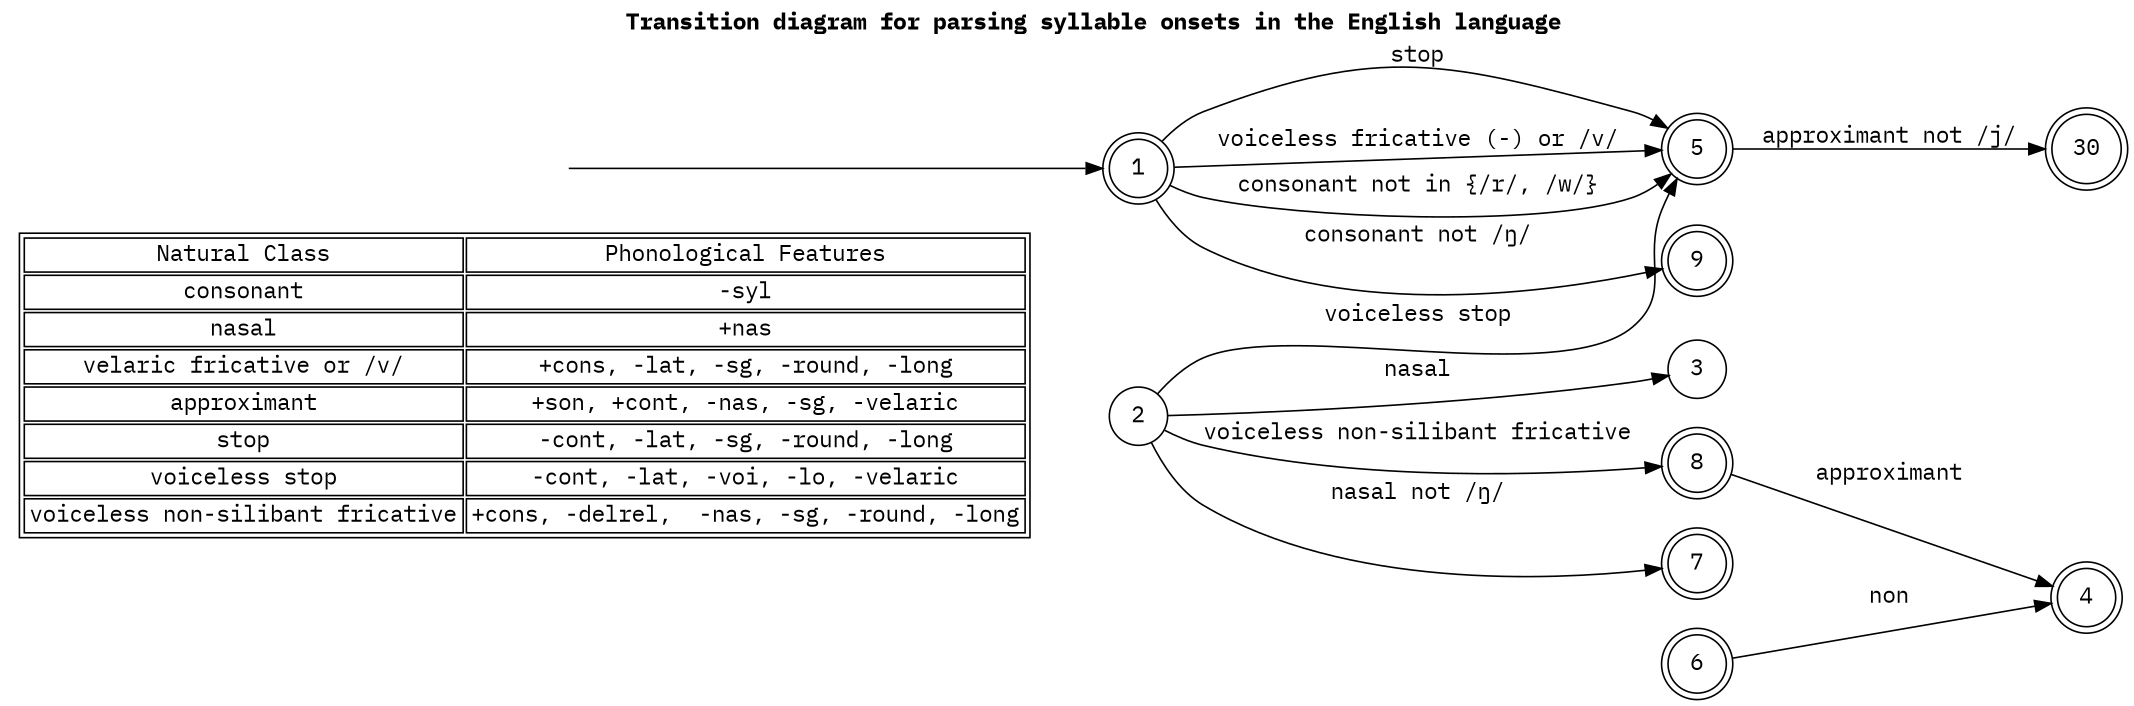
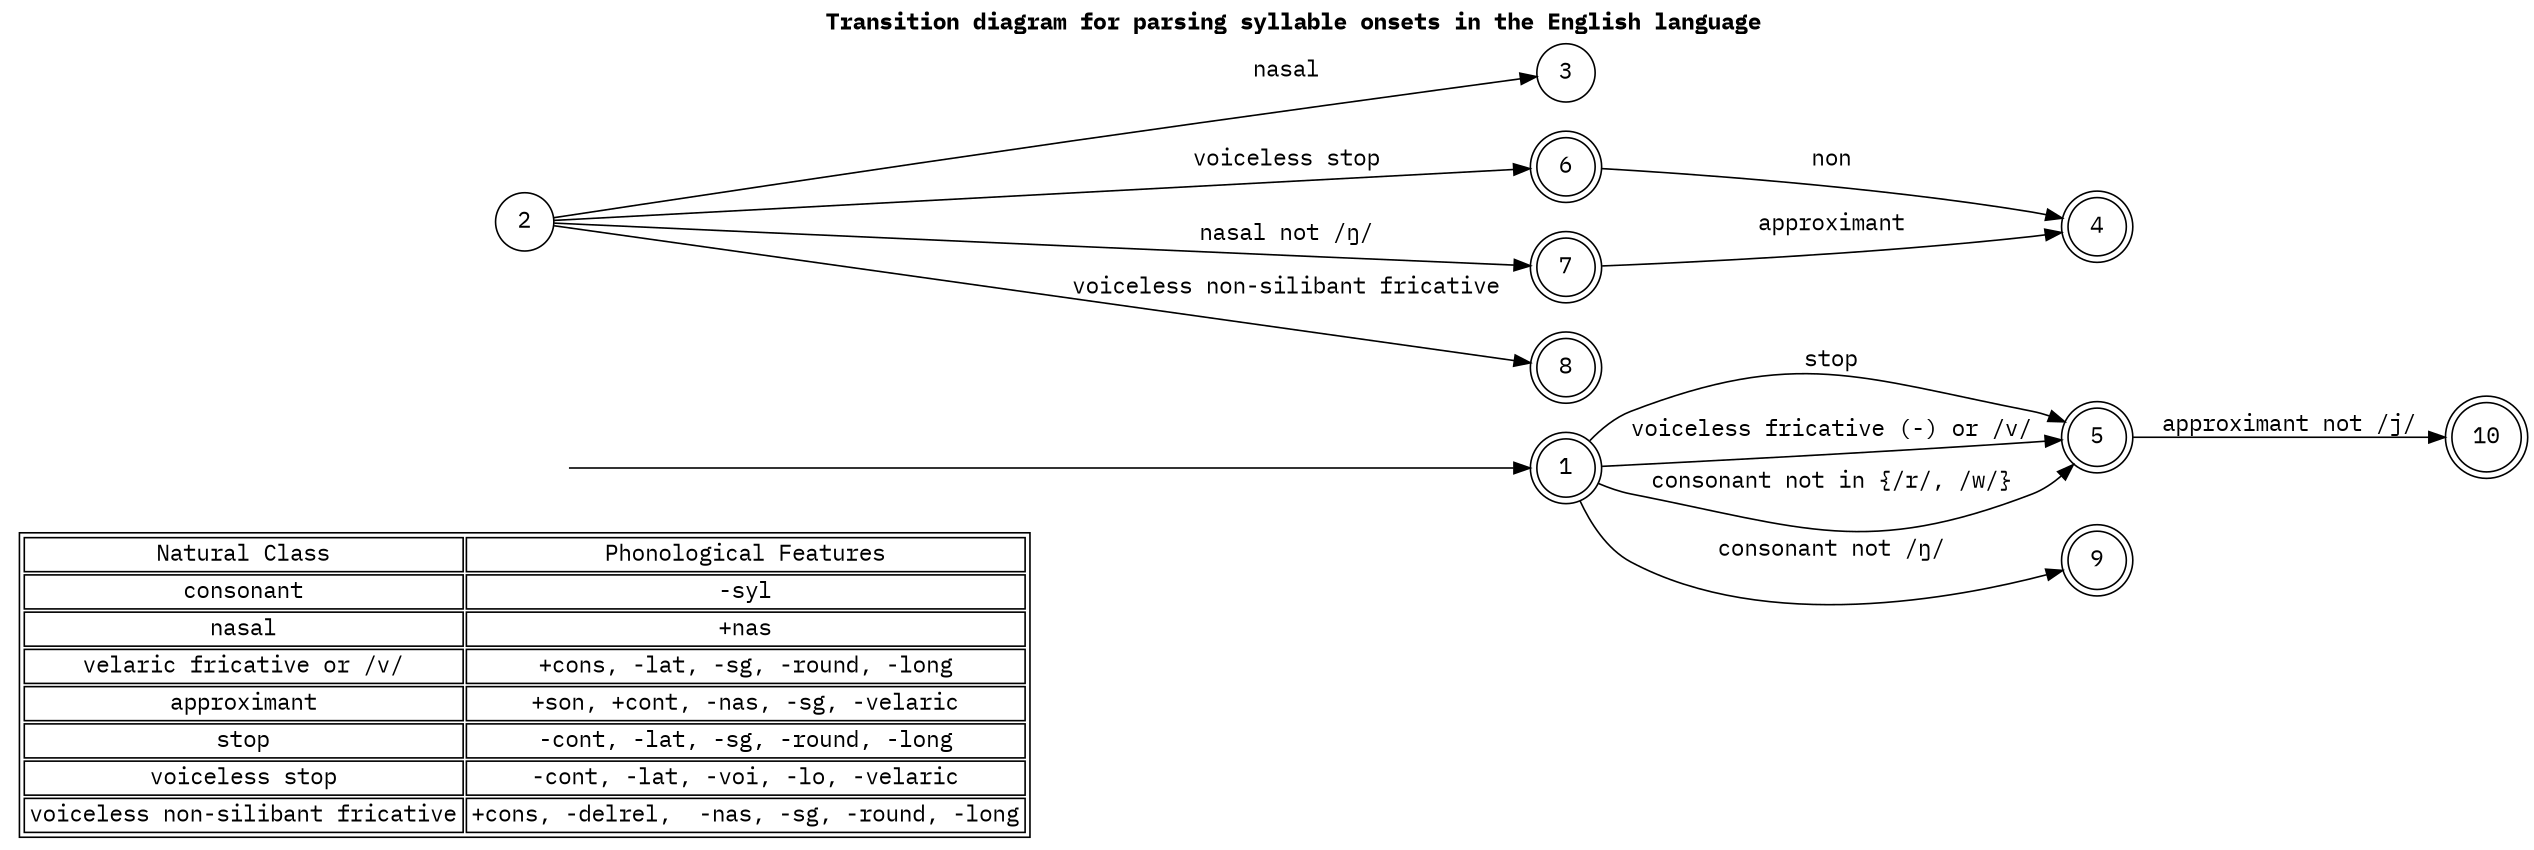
node "30": label "30" -> "10"
edge "2" -> "5": now "2" -> "6"
edge "8" -> "4": now "7" -> "4"
